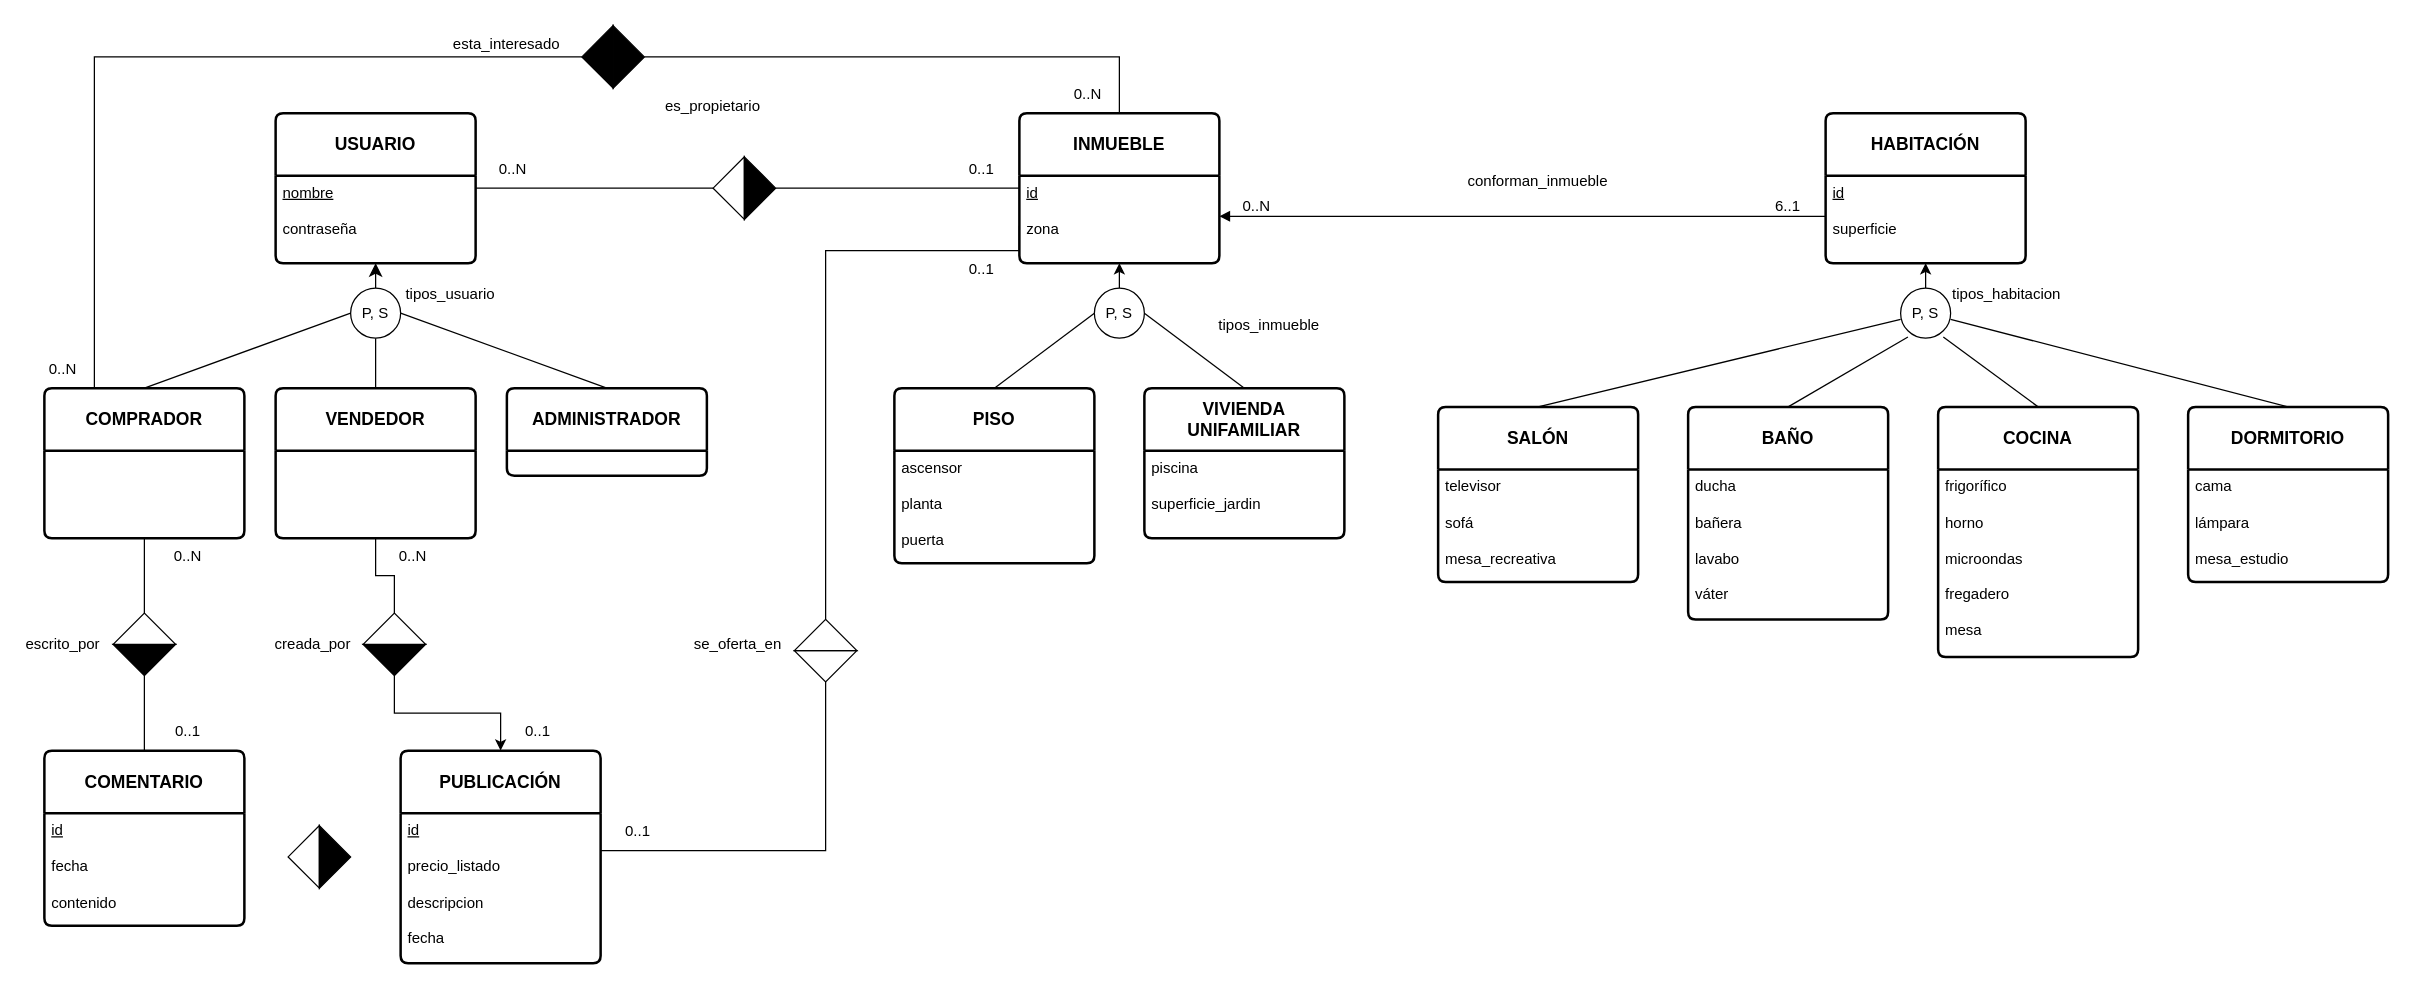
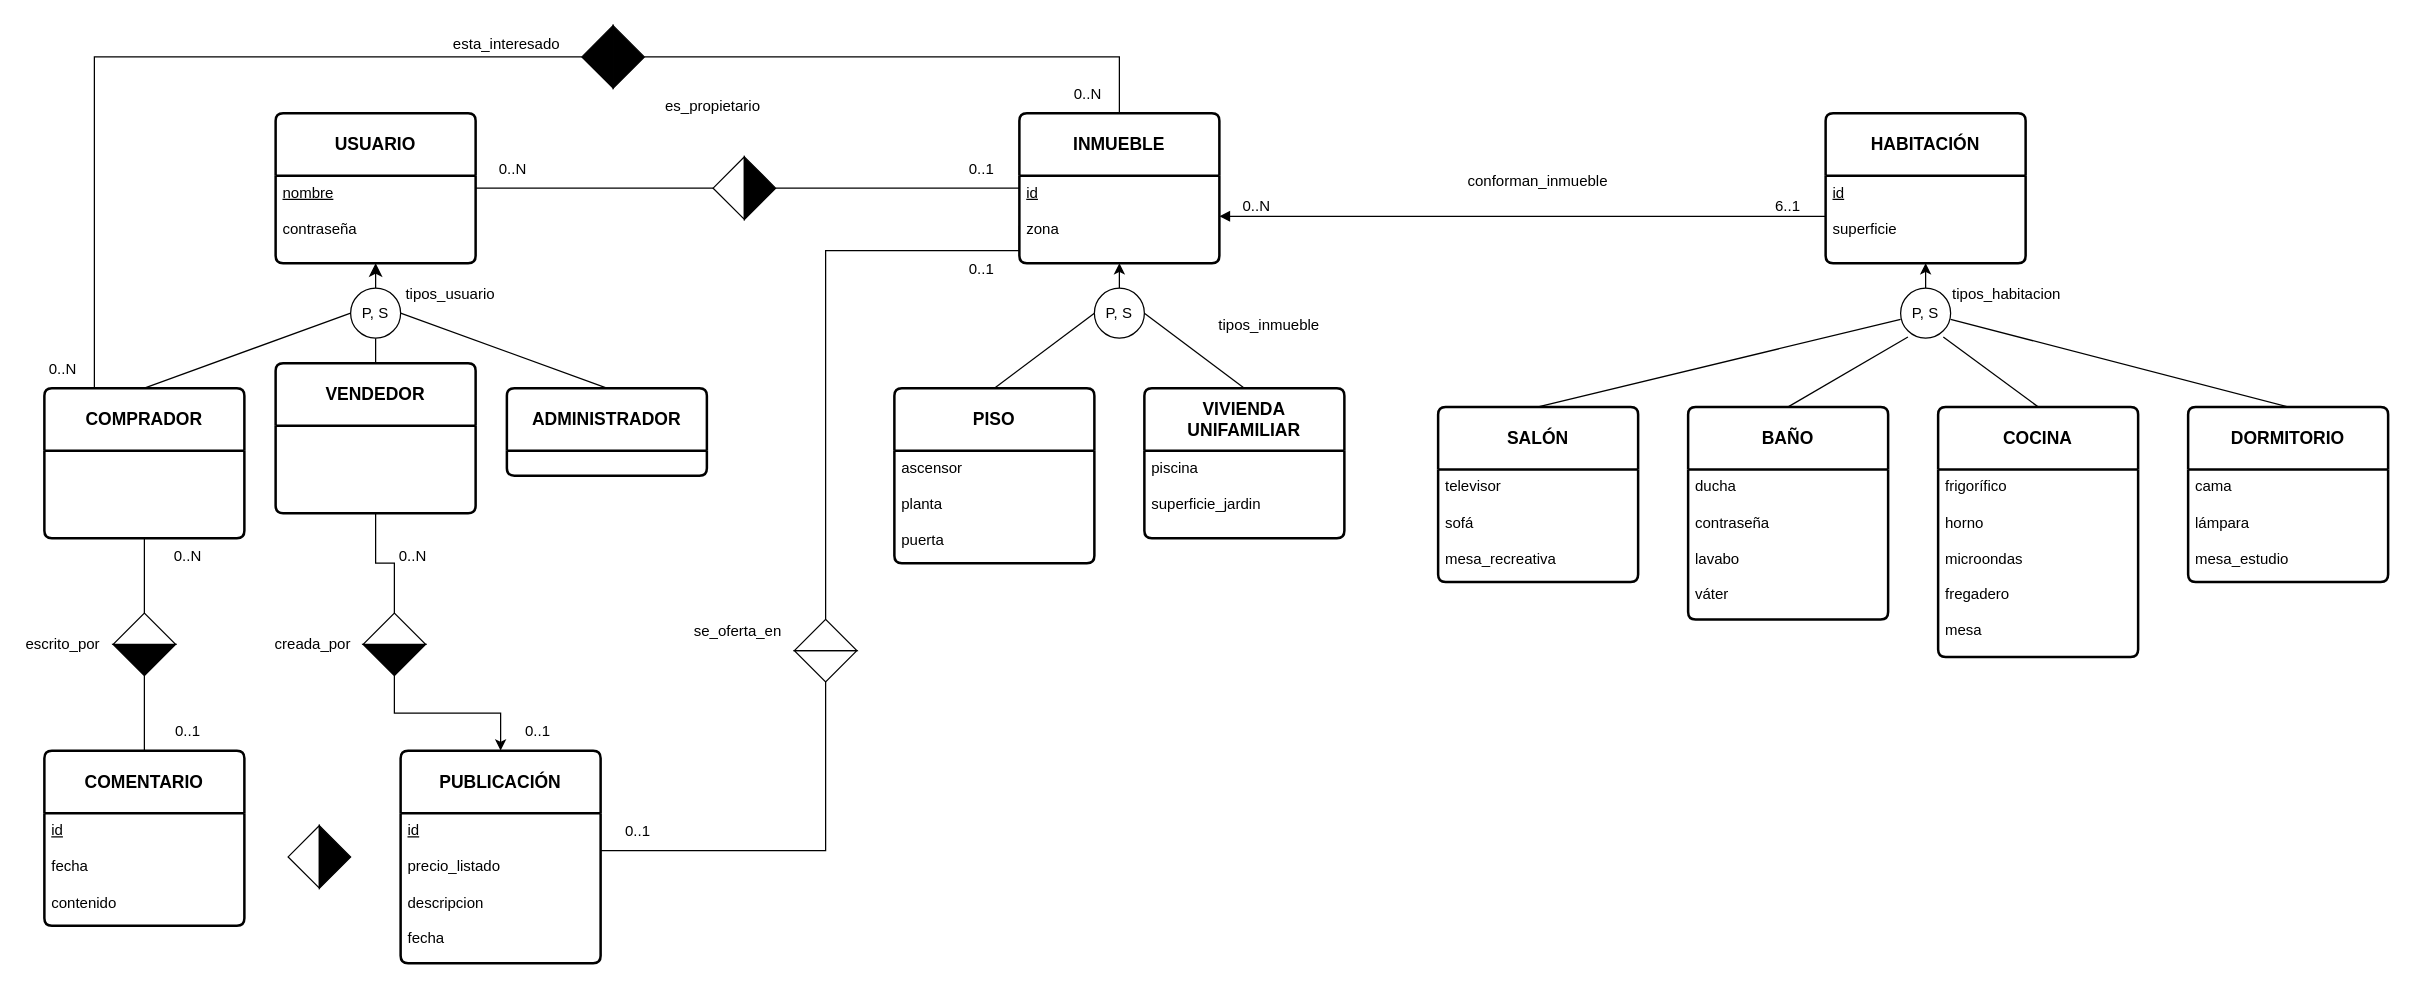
node "VENDEDOR": moved (376, 463) -> (376, 438)
node "ducha bañera lavabo váter": label "ducha bañera lavabo váter" -> "ducha contraseña lavabo váter"
node "se_oferta_en": moved (738, 644) -> (738, 632)
